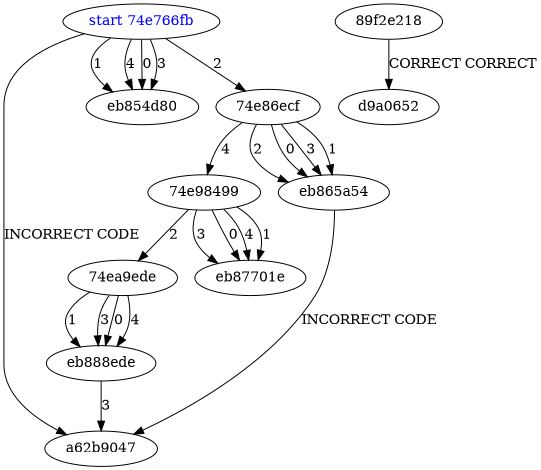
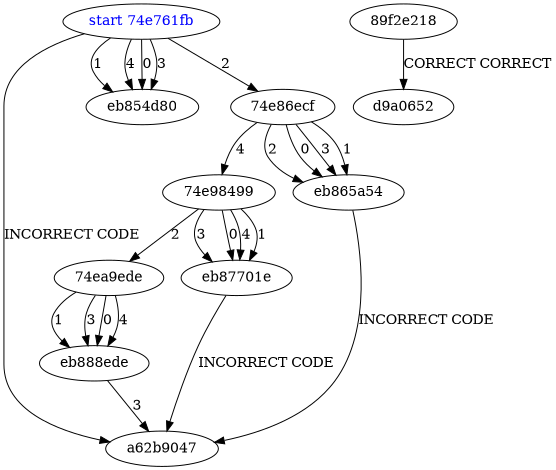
node "start 74e766fb": label "start 74e766fb" -> "start 74e761fb"
edge "eb87701e" -> "a62b9047": added, label "INCORRECT CODE"
